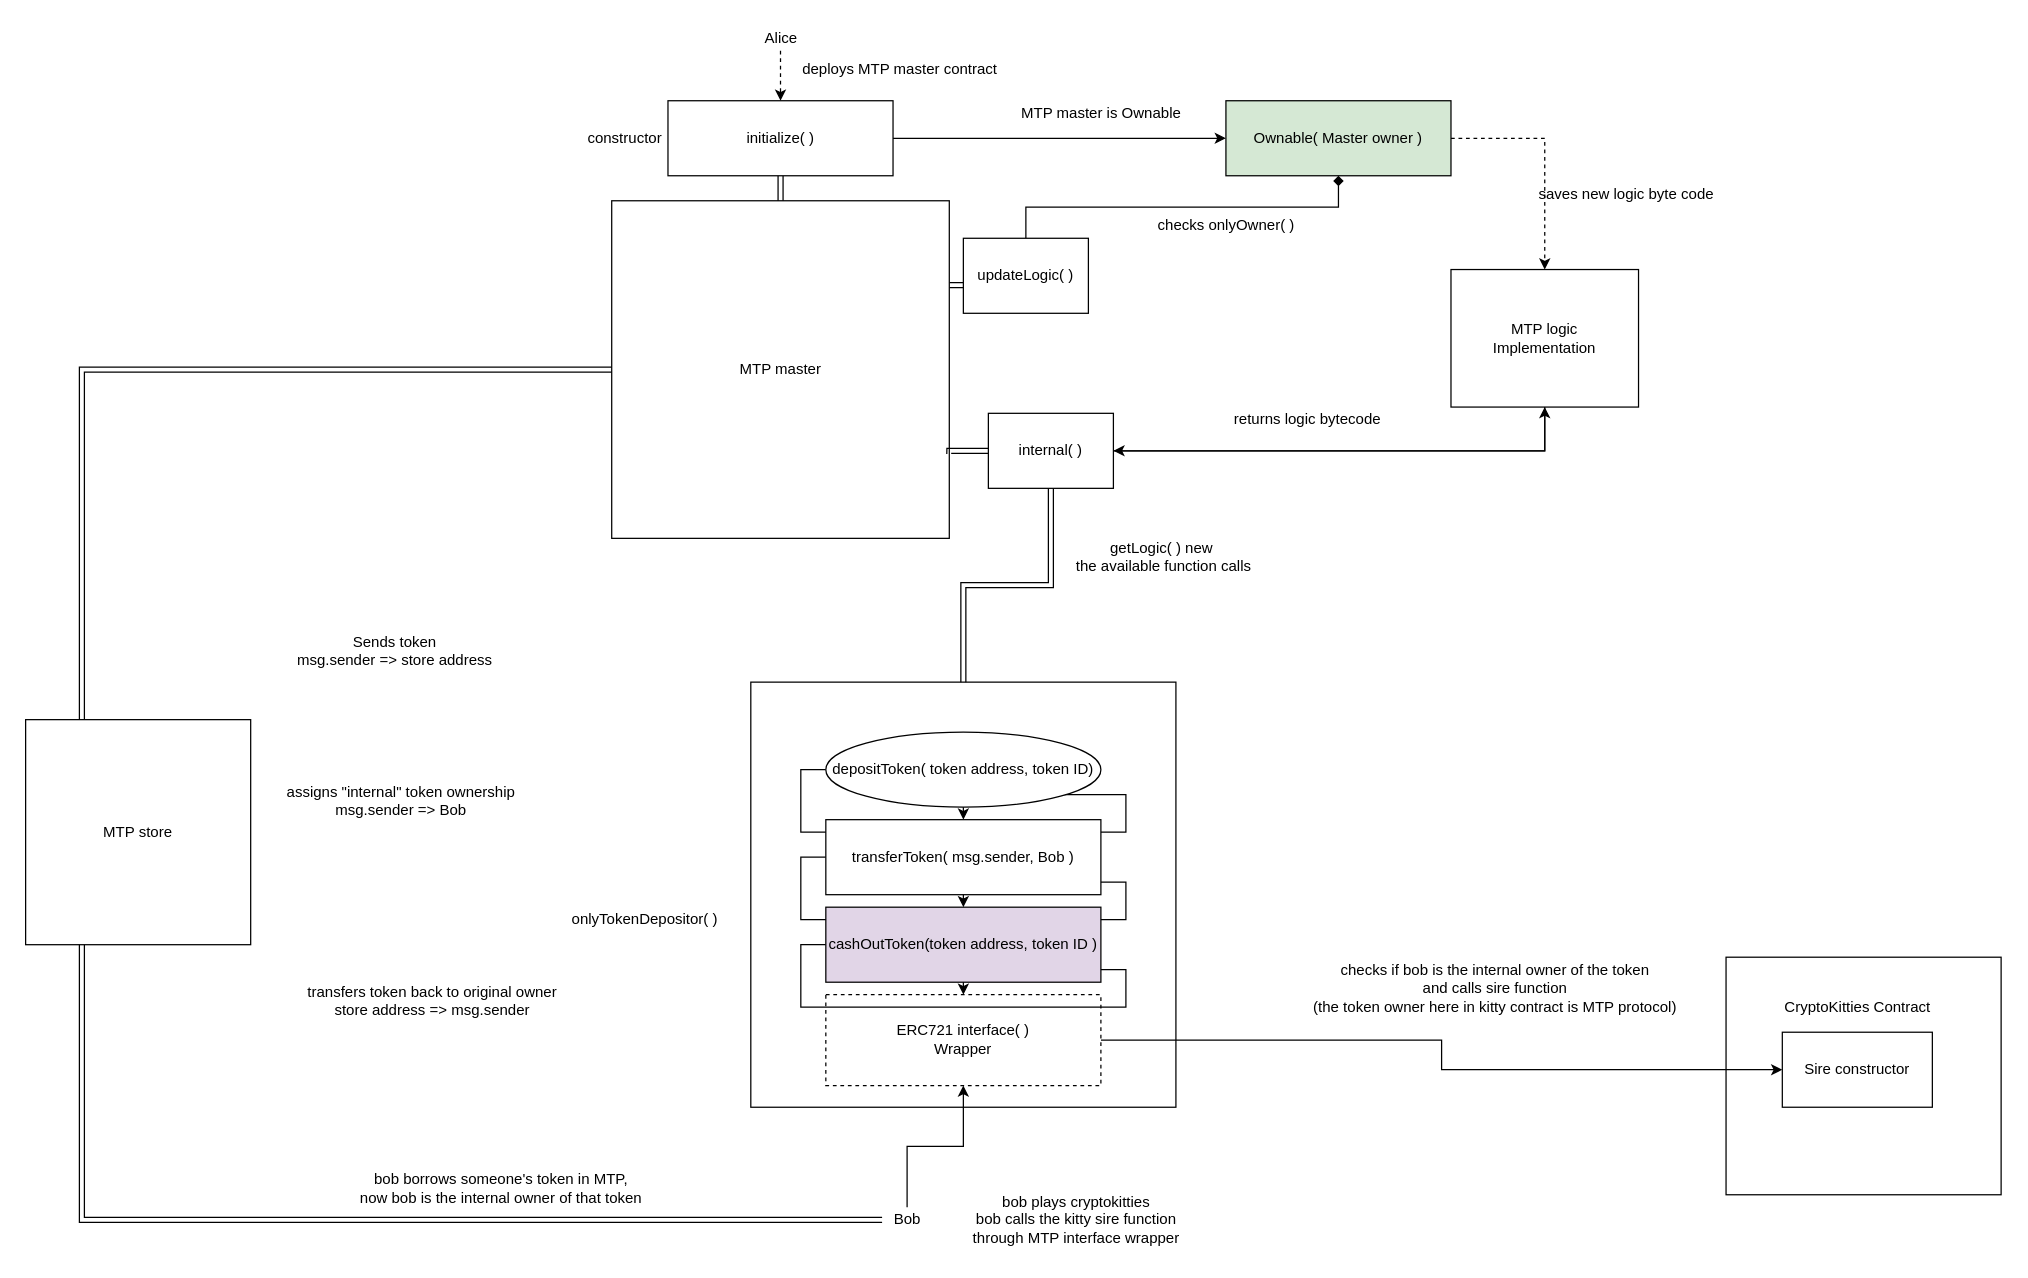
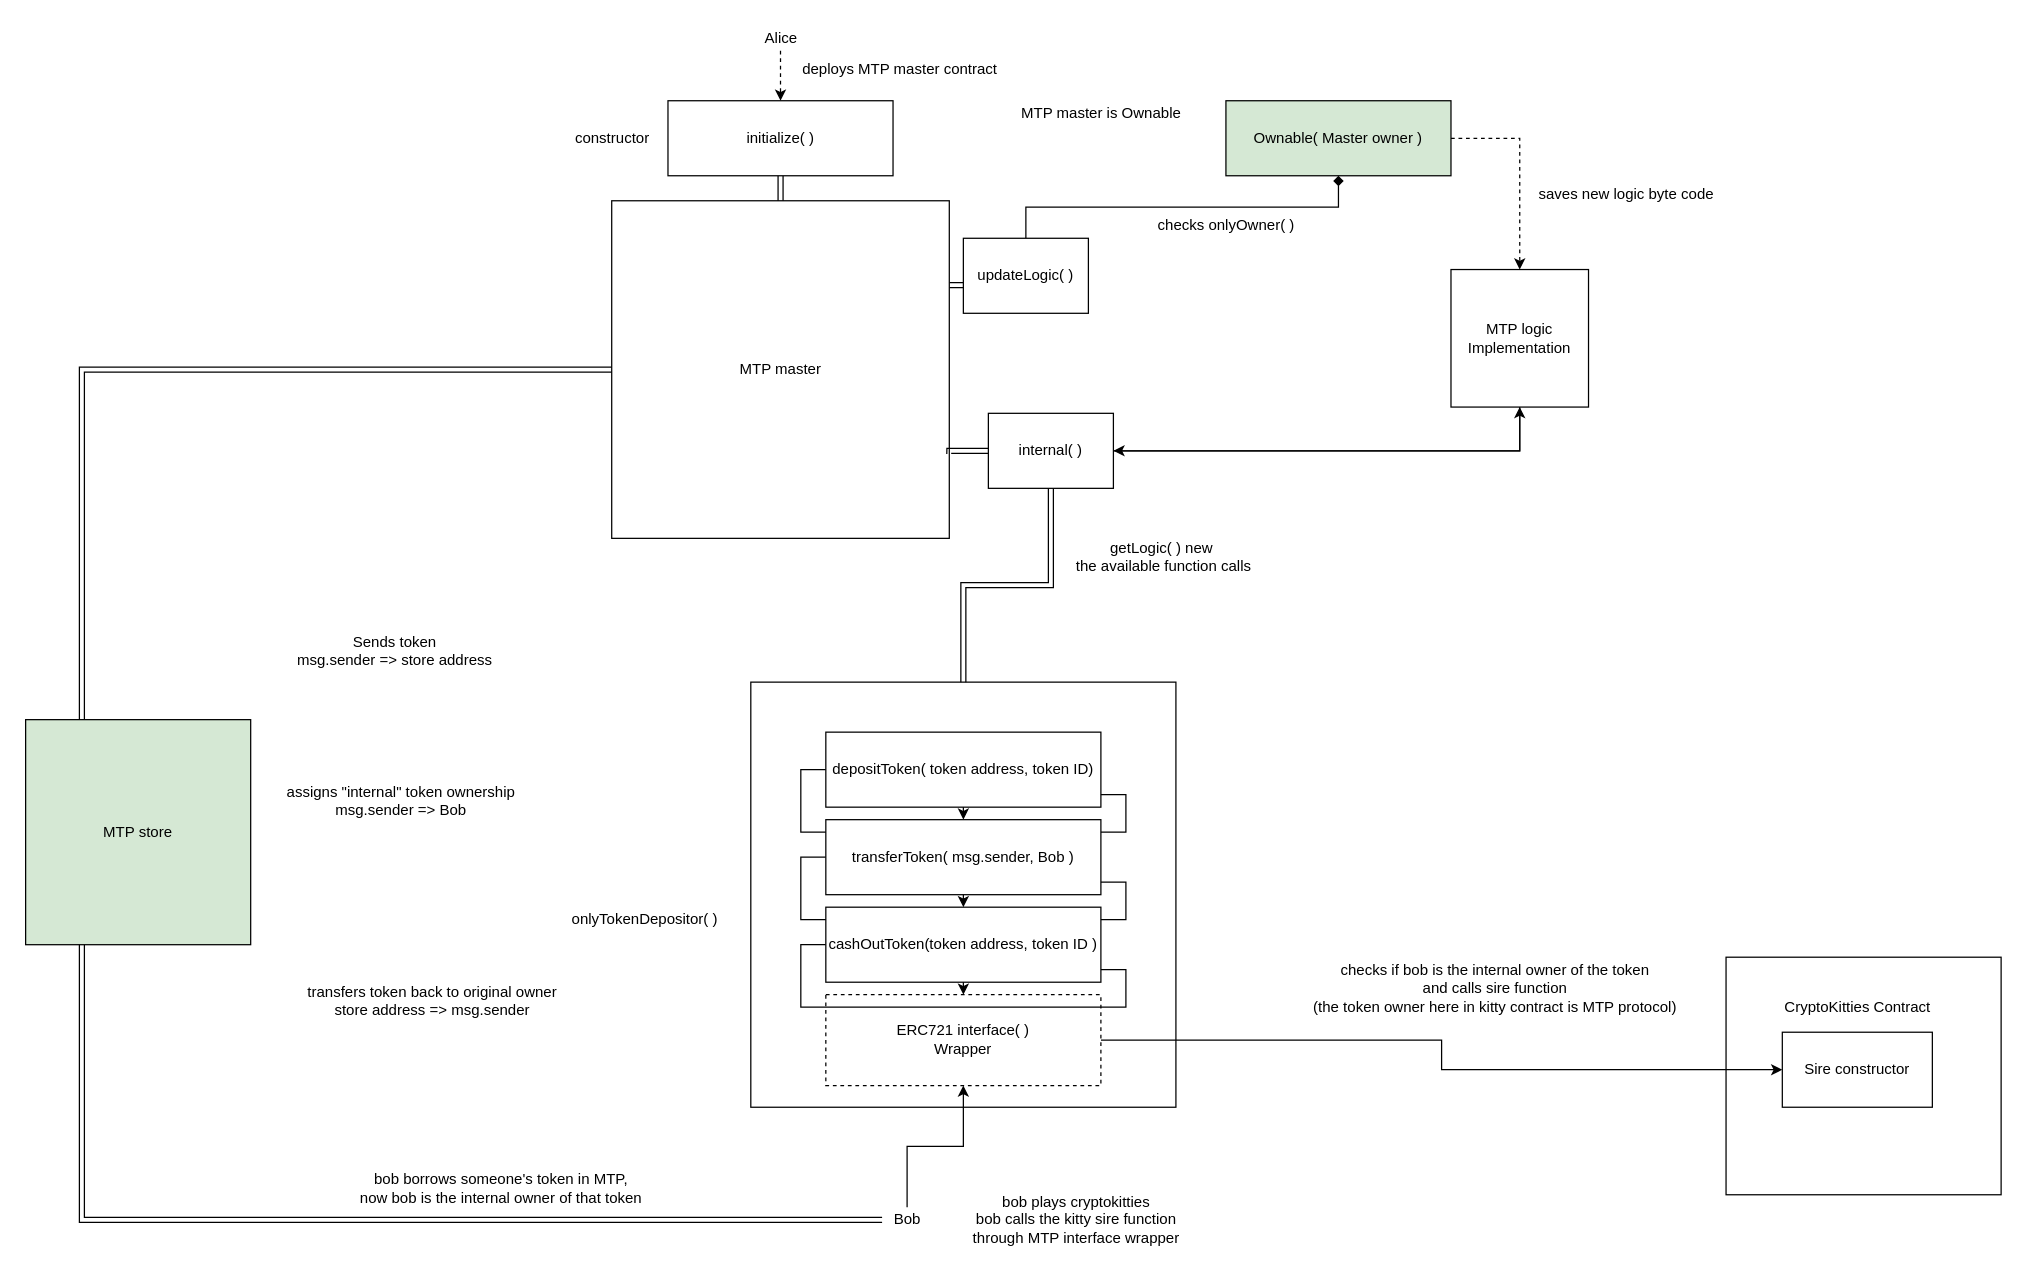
node "constructor": moved (624, 138) -> (612, 138)
edge "initialize( )" -> "Ownable( Master owner )": removed
node "MTP logic Implementation": size 188x138 -> 138x138
node "returns logic bytecode": removed
node "depositToken( token address, token ID)": shape ellipse -> rectangle
node "MTP store": fillcolor #ffffff -> #d5e8d4
node "cashOutToken(token address, token ID )": fillcolor #e1d5e7 -> #ffffff
